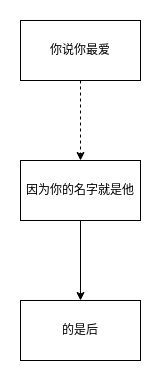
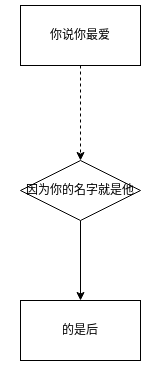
node "你说你最爱": moved (81, 51) -> (81, 36)
node "因为你的名字就是他": shape rectangle -> diamond
